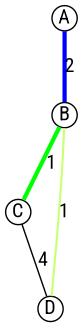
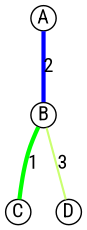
edge "B" -- "D": label "1" -> "3"
edge "C" -- "D": removed, label "4"
